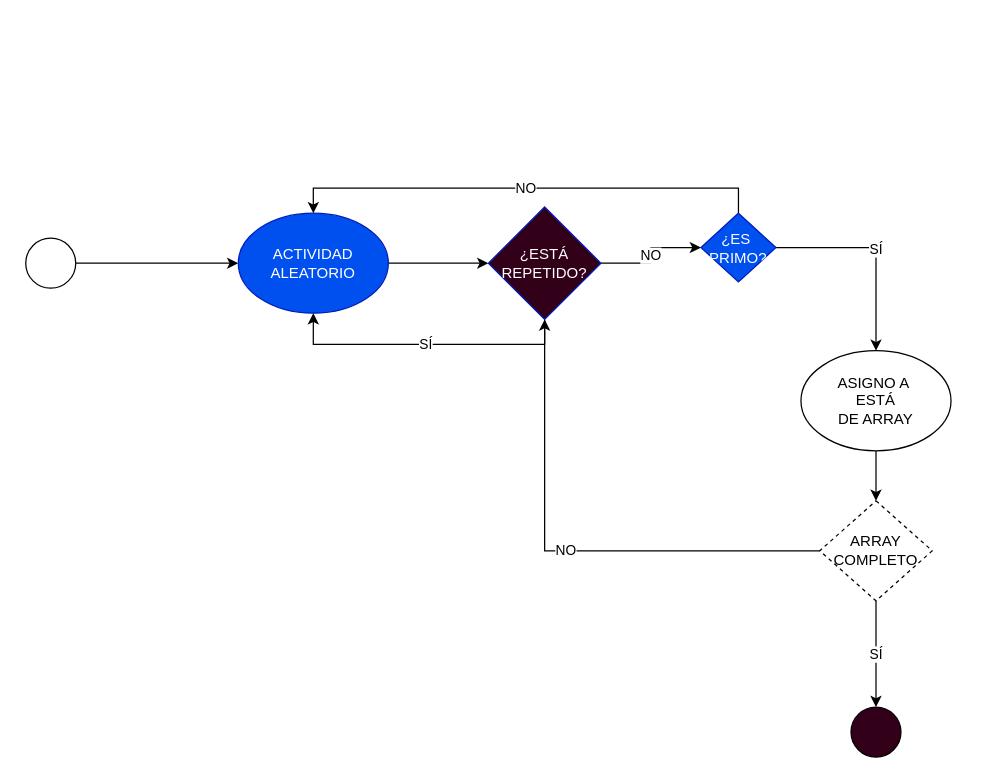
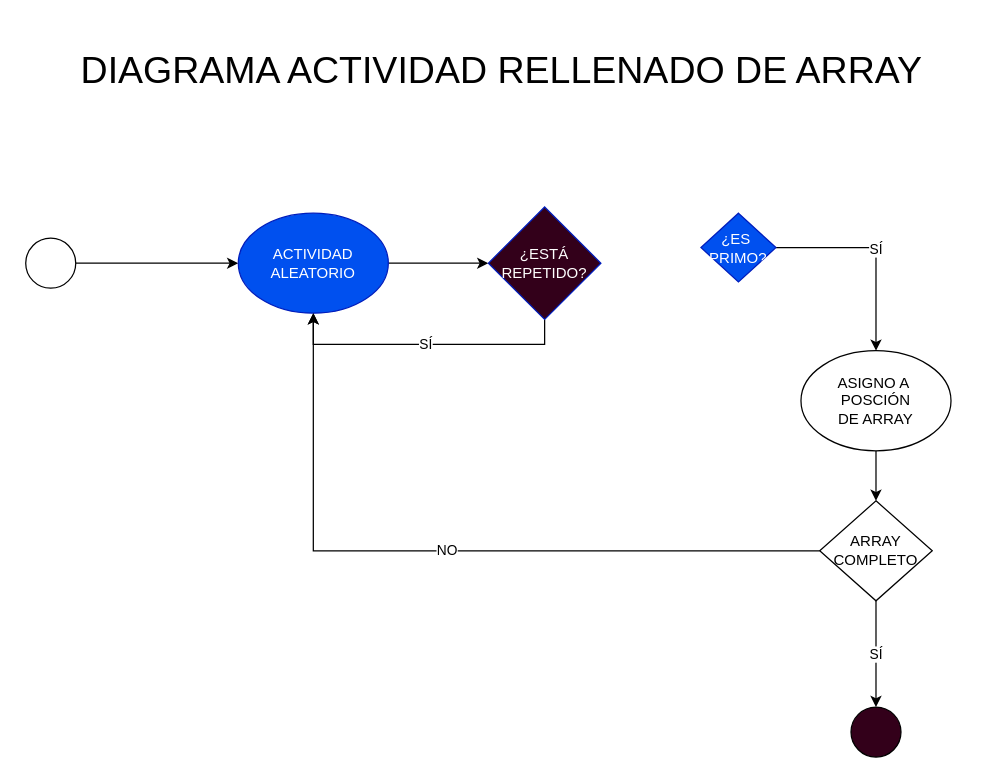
node "DIAGRAMA ACTIVIDAD RELLENADO DE ARRAY": added
edge "¿ES PRIMO?" -> "ACTIVIDAD ALEATORIO": removed, label "NO"
edge "¿ESTÁ REPETIDO?" -> "¿ES PRIMO?": removed, label "NO"
node "ASIGNO A ESTÁ DE ARRAY": label "ASIGNO A ESTÁ DE ARRAY" -> "ASIGNO A POSCIÓN DE ARRAY"
edge "ARRAY COMPLETO" -> "¿ESTÁ REPETIDO?": now "ARRAY COMPLETO" -> "ACTIVIDAD ALEATORIO"
node "ARRAY COMPLETO": style dashed -> solid
